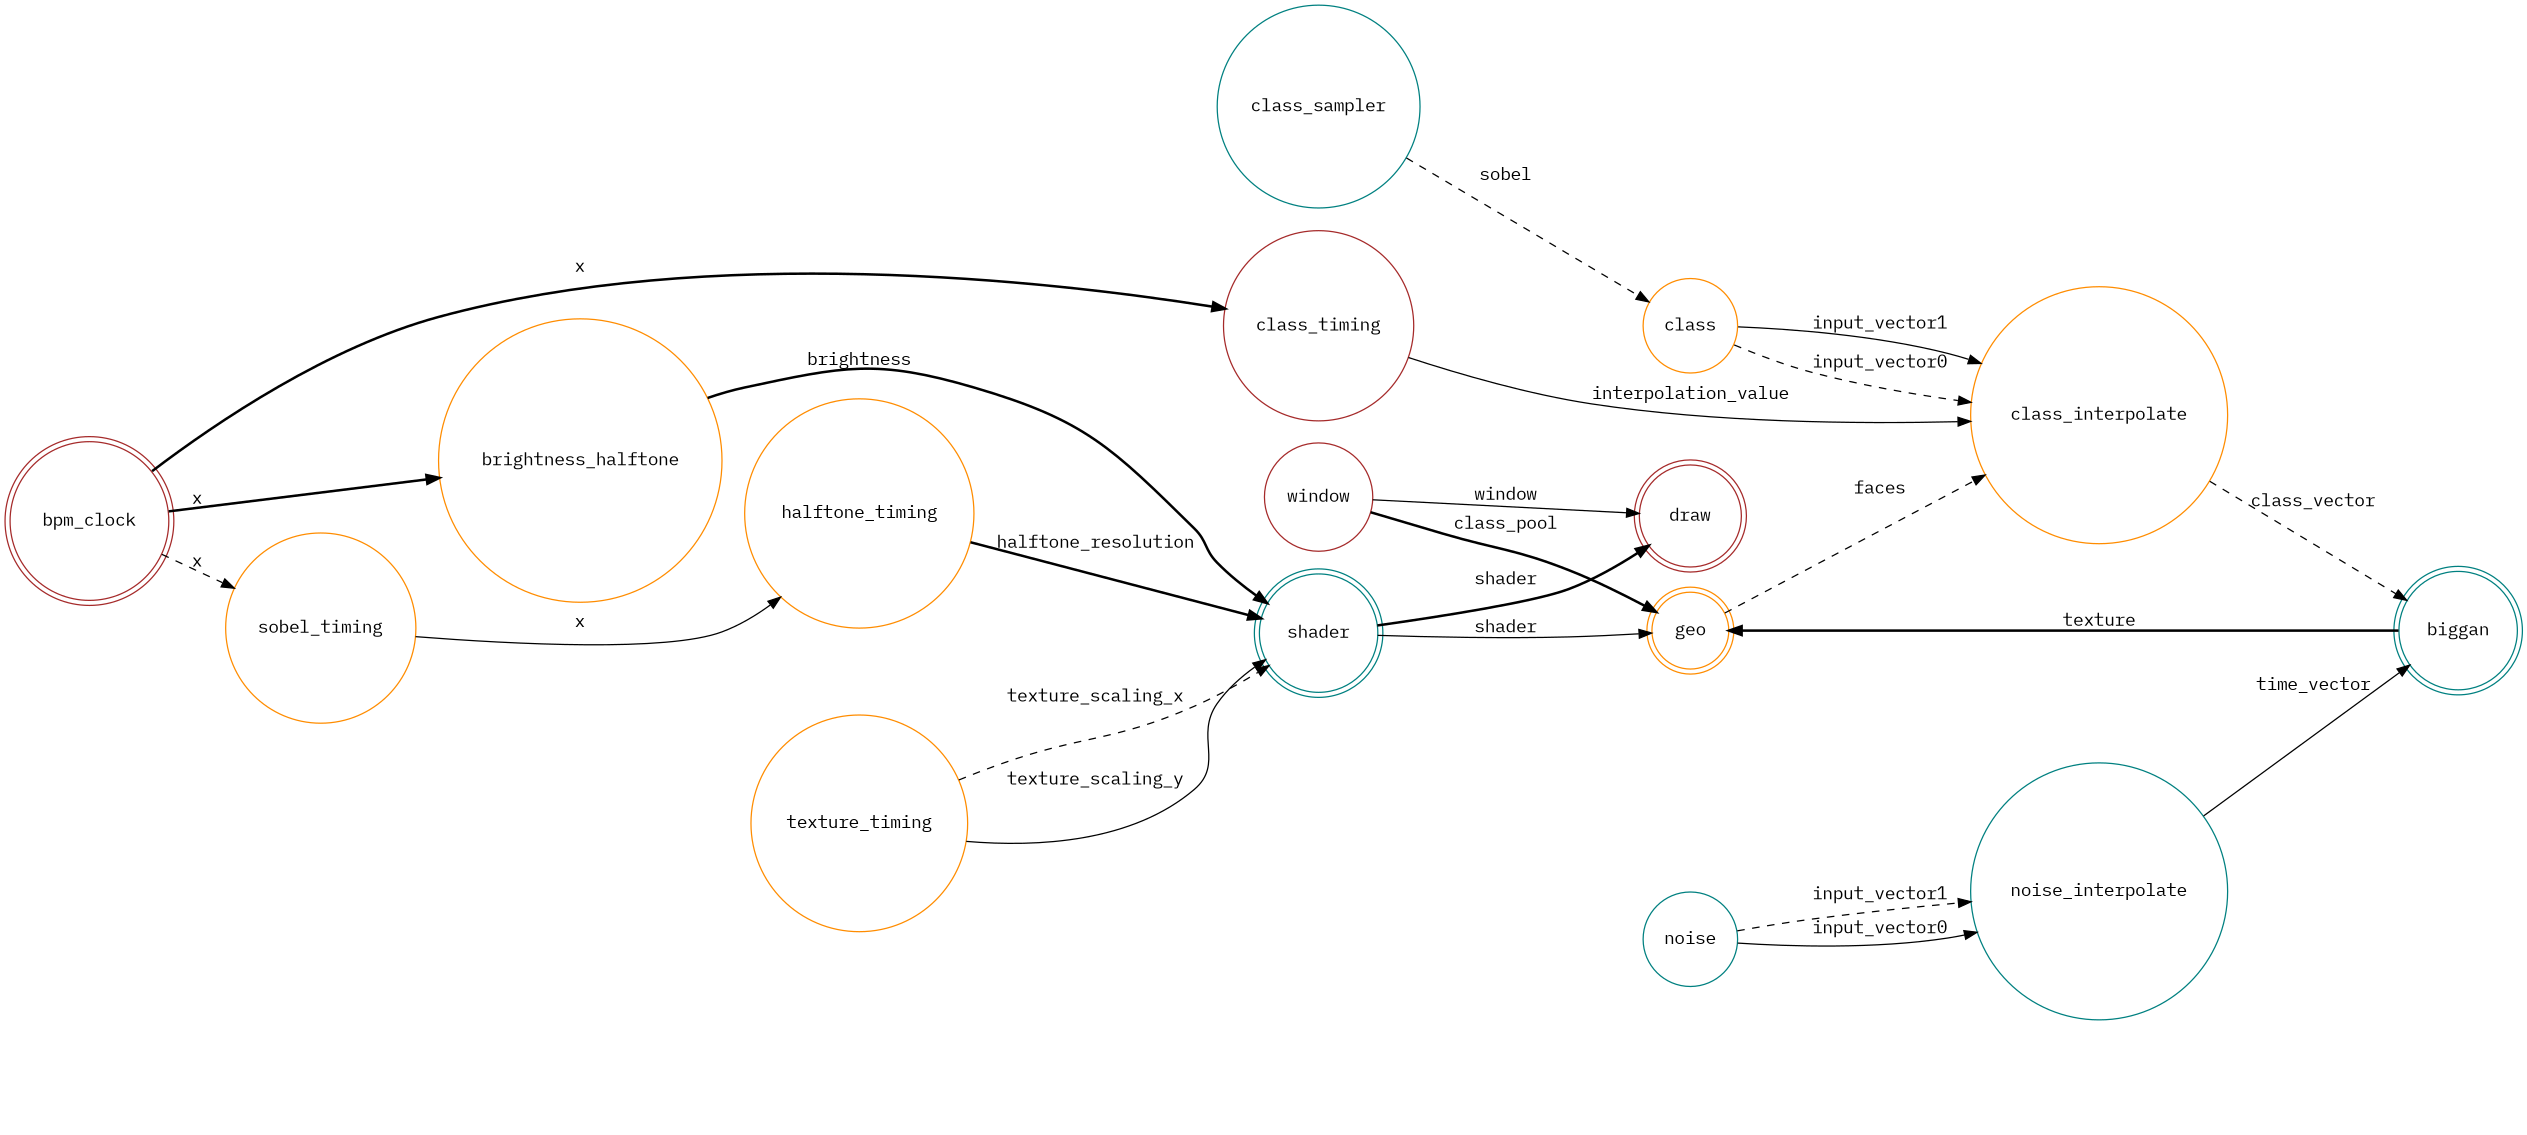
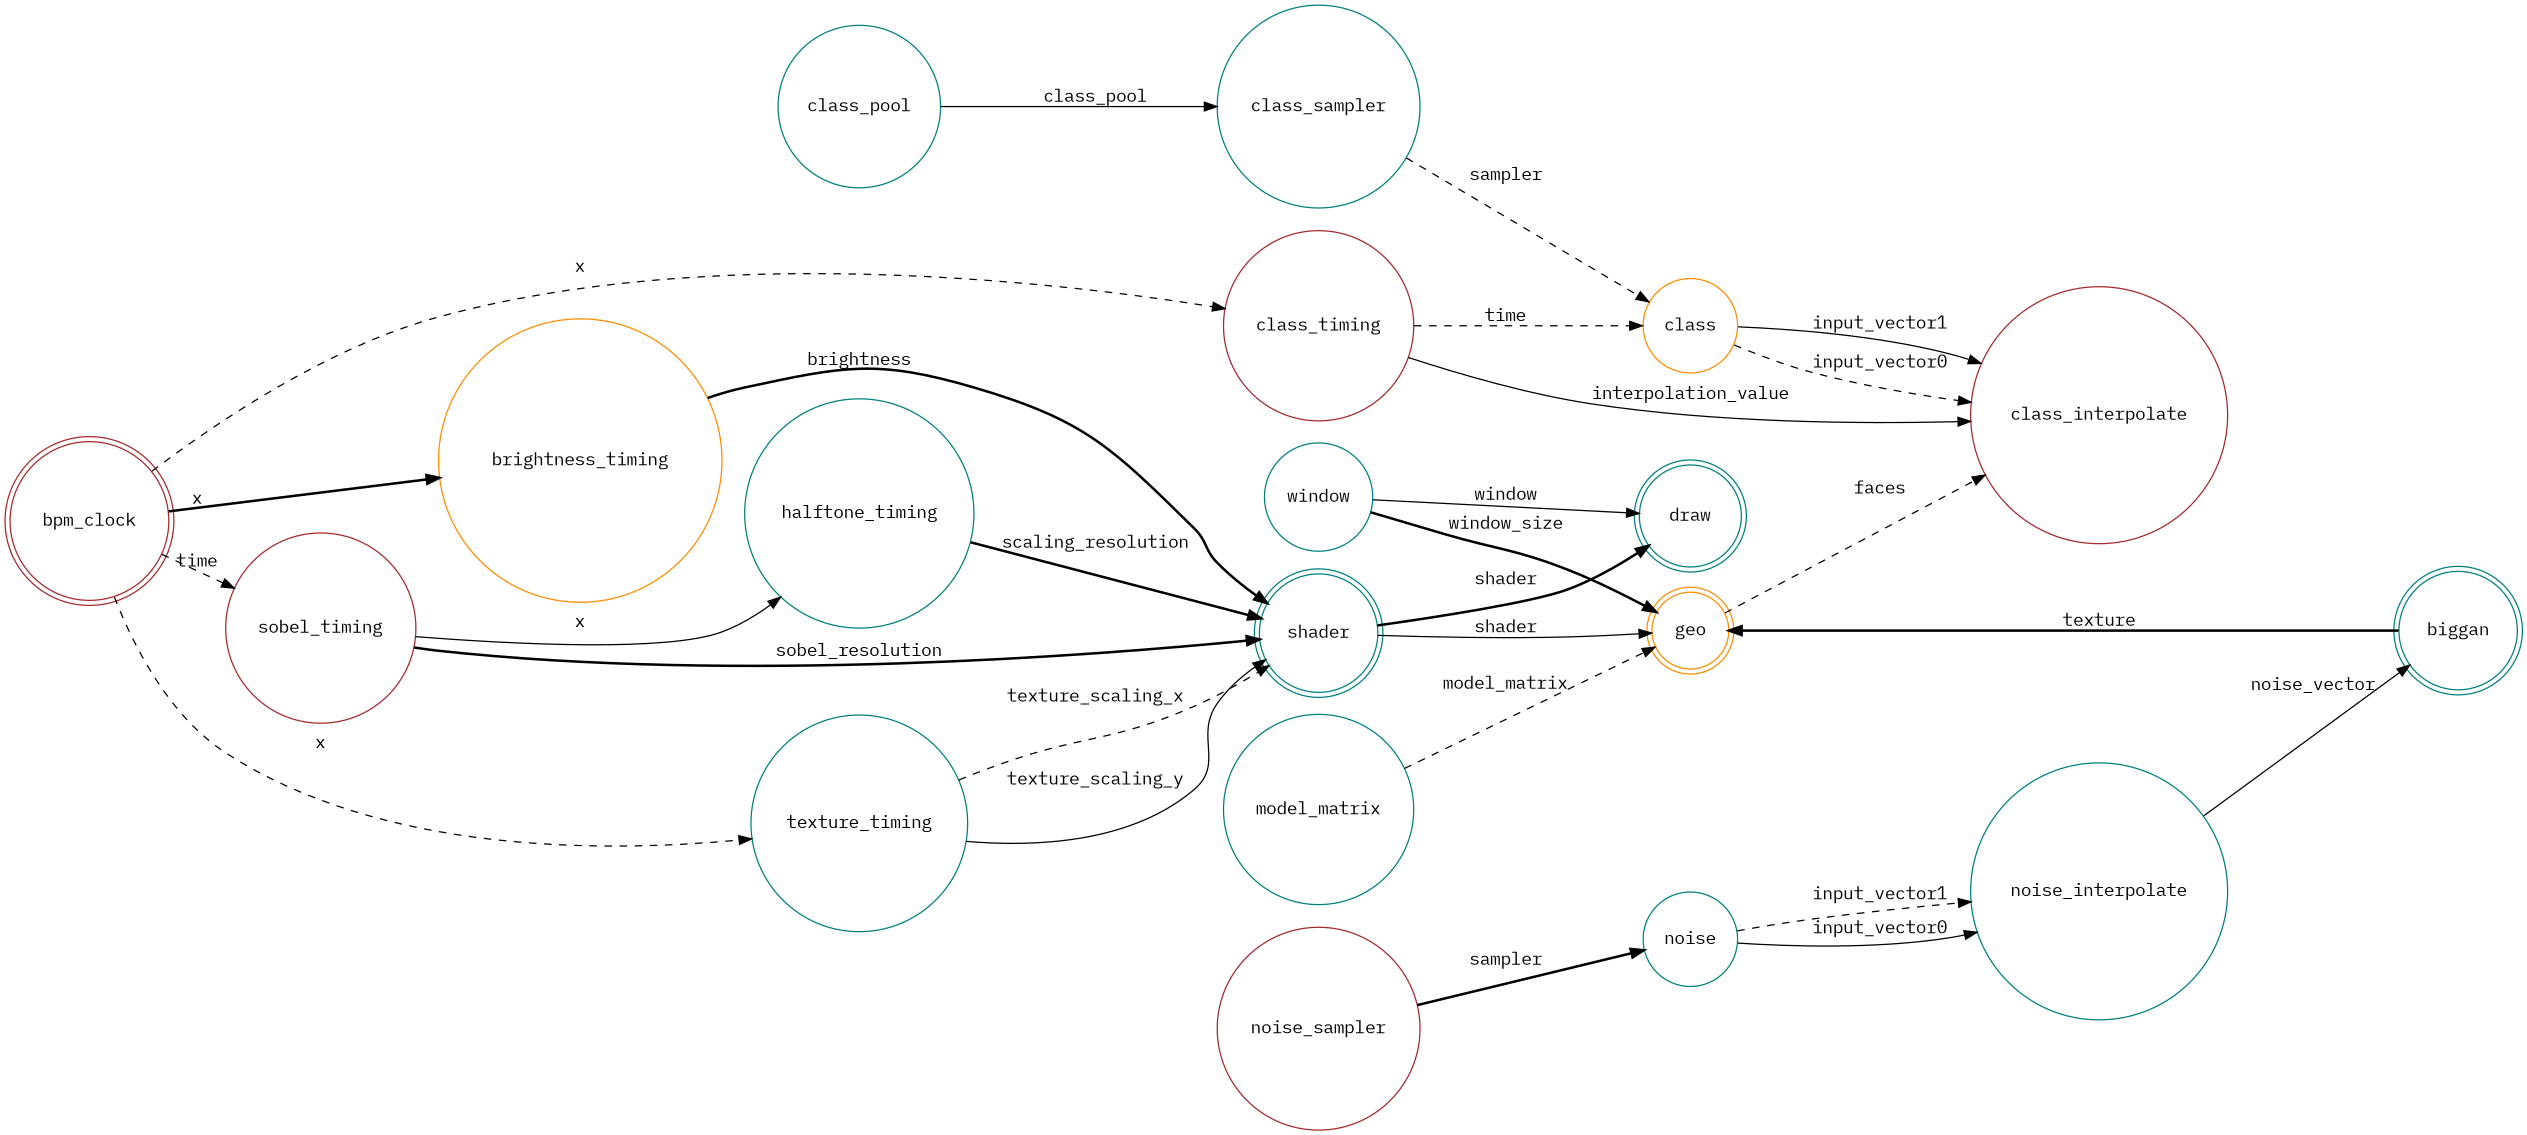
node "class_pool": added
edge "class_sampler" -> "class": label "sobel" -> "sampler"
edge "bpm_clock" -> "class_timing": style bold -> dashed
edge "class_timing" -> "class": added, label "time"
node "class_interpolate": color darkorange -> brown
node "brightness_halftone": label "brightness_halftone" -> "brightness_timing"
node "window": color brown -> teal
node "halftone_timing": color darkorange -> teal
node "draw": color brown -> teal
edge "window" -> "geo": label "class_pool" -> "window_size"
edge "class_interpolate" -> "biggan": removed, label "class_vector"
edge "halftone_timing" -> "shader": label "halftone_resolution" -> "scaling_resolution"
edge "bpm_clock" -> "sobel_timing": label "x" -> "time"
node "sobel_timing": color darkorange -> brown
edge "sobel_timing" -> "shader": added, label "sobel_resolution"
edge "noise_interpolate" -> "biggan": label "time_vector" -> "noise_vector"
node "model_matrix": added
edge "bpm_clock" -> "texture_timing": added, label "x"
node "texture_timing": color darkorange -> teal
node "noise_sampler": added
